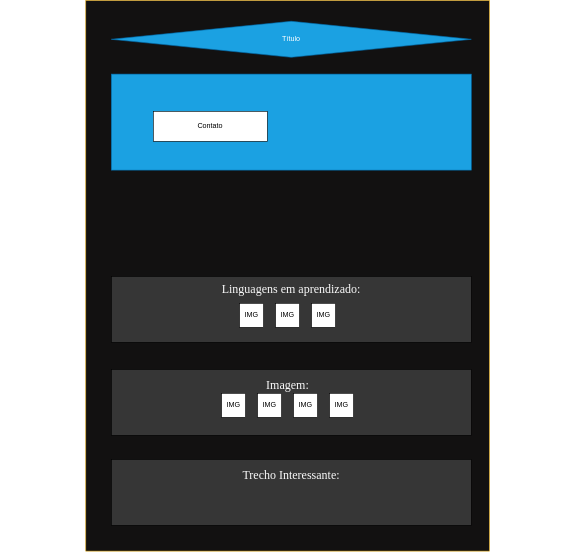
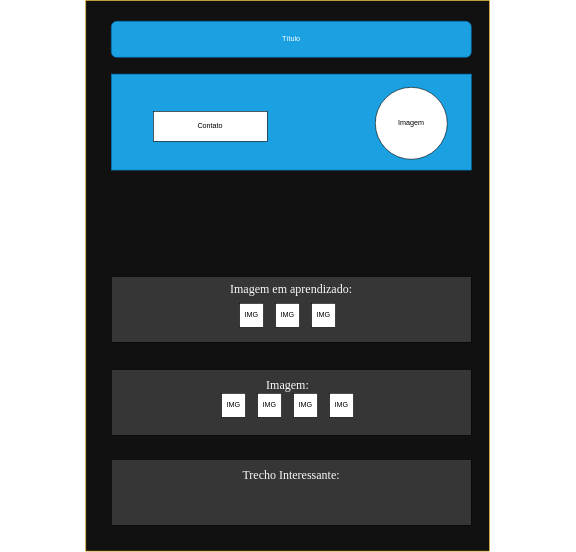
node "Título": shape diamond -> rounded rectangle
node "Imagem": added
node "Linguagens em aprendizado:": label "Linguagens em aprendizado:" -> "Imagem em aprendizado:"
